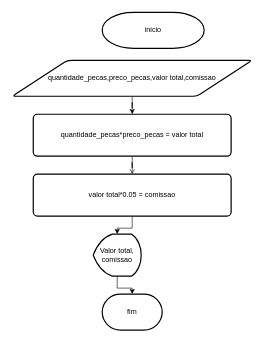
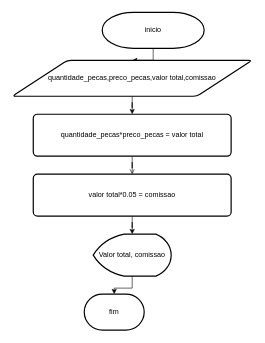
edge "inicio" -> "quantidade_pecas,preco_pecas,valor total,comissao": added
node "Valor total, comissao": size 48x42 -> 78x42
node "fim": moved (132, 312) -> (114, 312)
